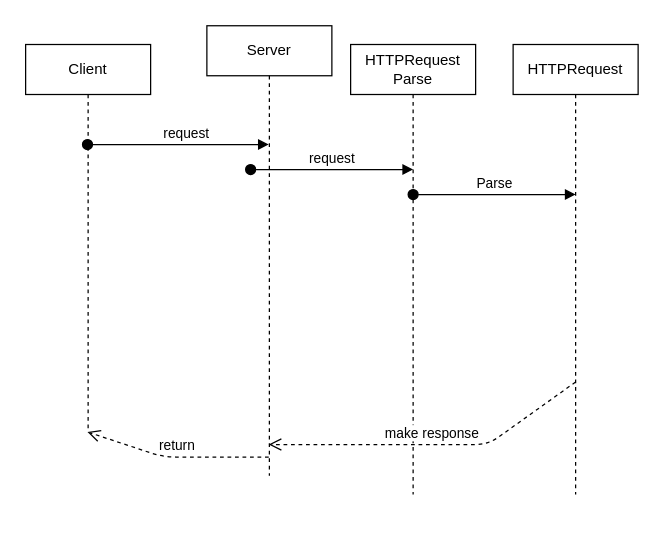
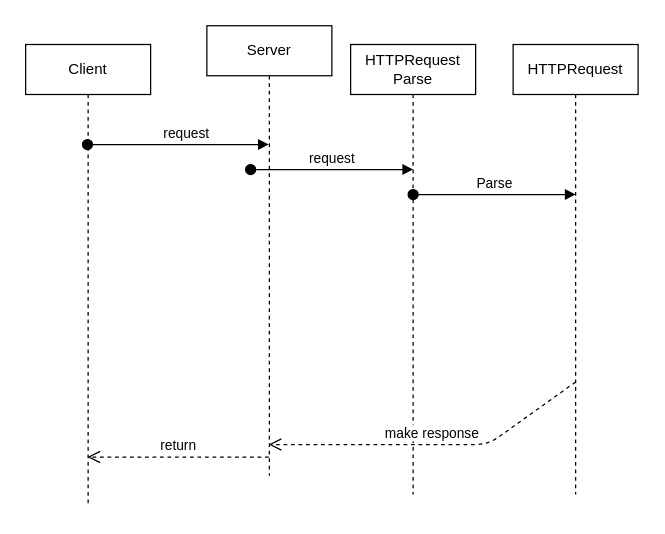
node "Client": size 125x388 -> 125x463
